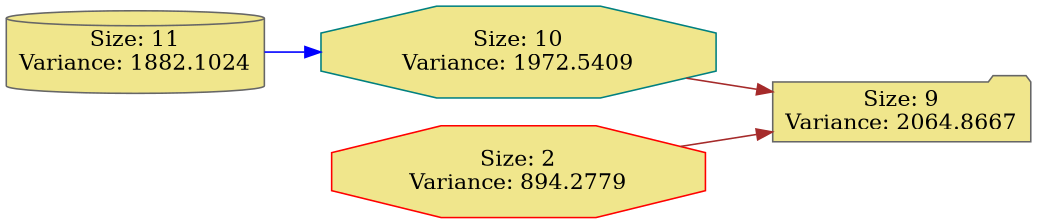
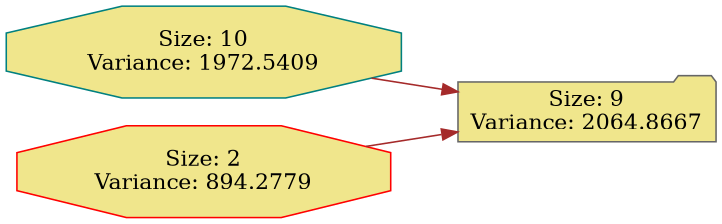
node "Size: 11 Variance: 1882.1024": removed
